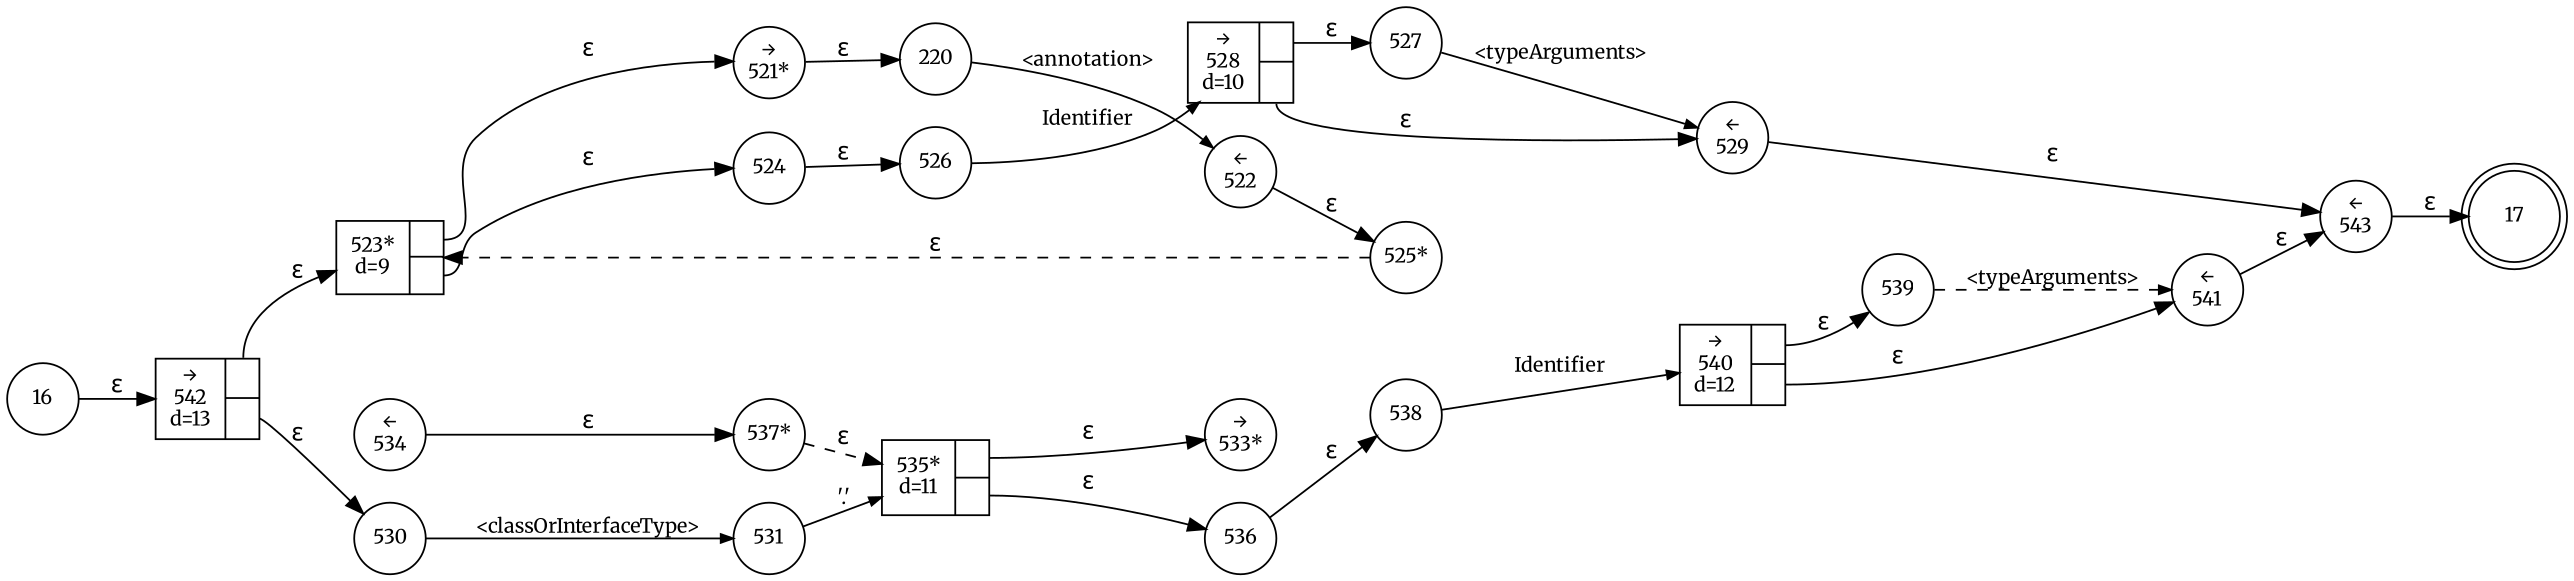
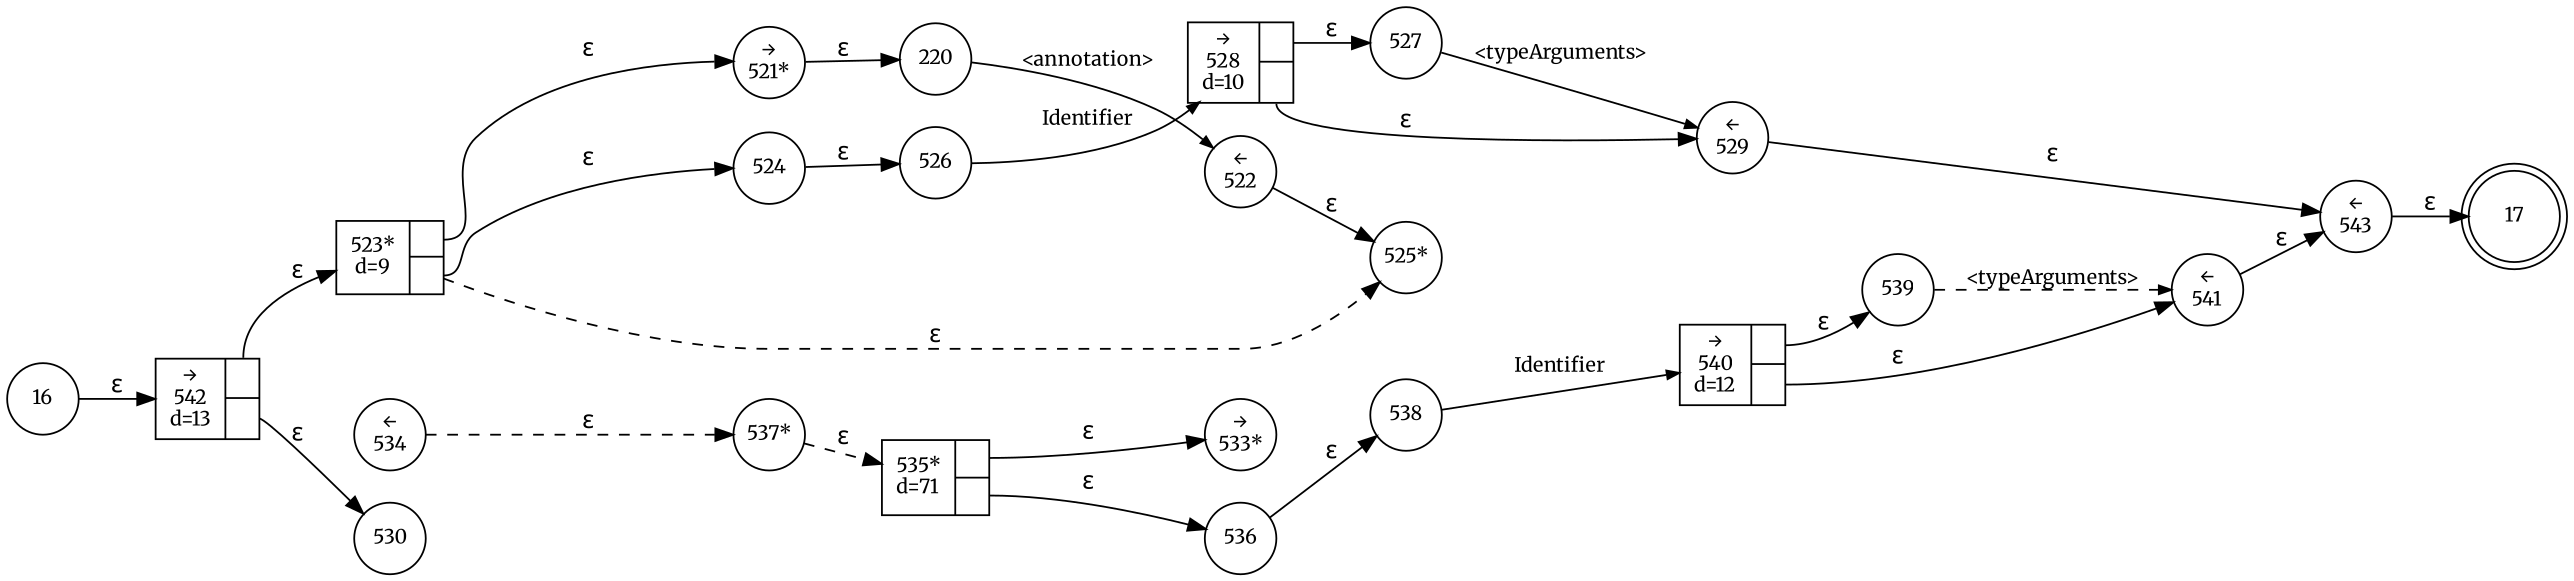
edge "525*" -> "523*": reversed
edge "← 534" -> "537*": style solid -> dashed
node "535*": text "d=11" -> "d=71"
node "531": removed
